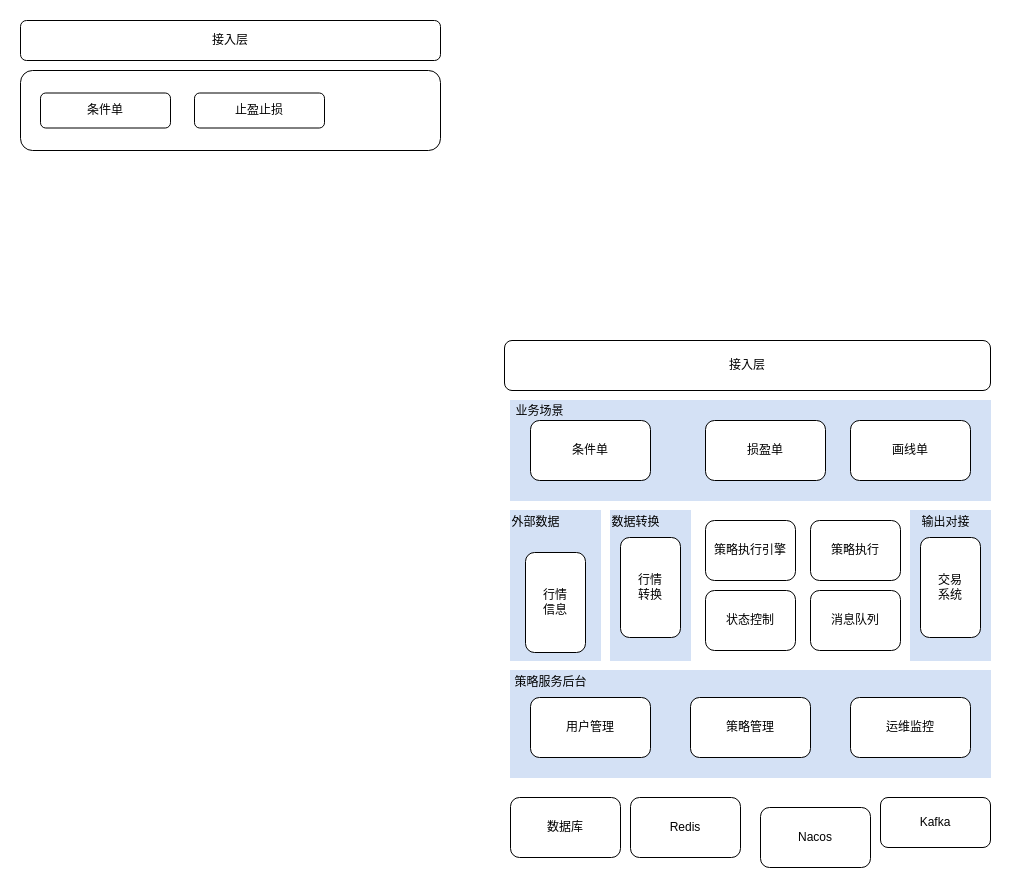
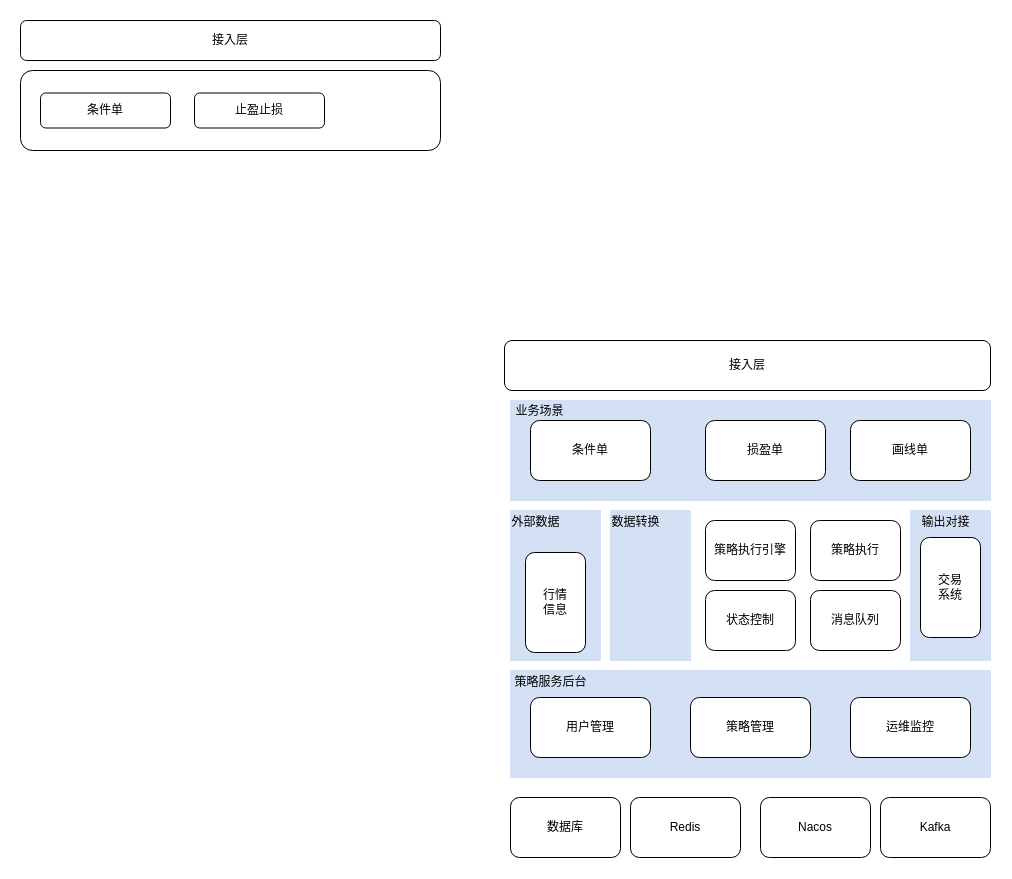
node "行情 转换": removed
node "Kafka": size 110x50 -> 110x60
node "Nacos": moved (816, 838) -> (816, 828)
